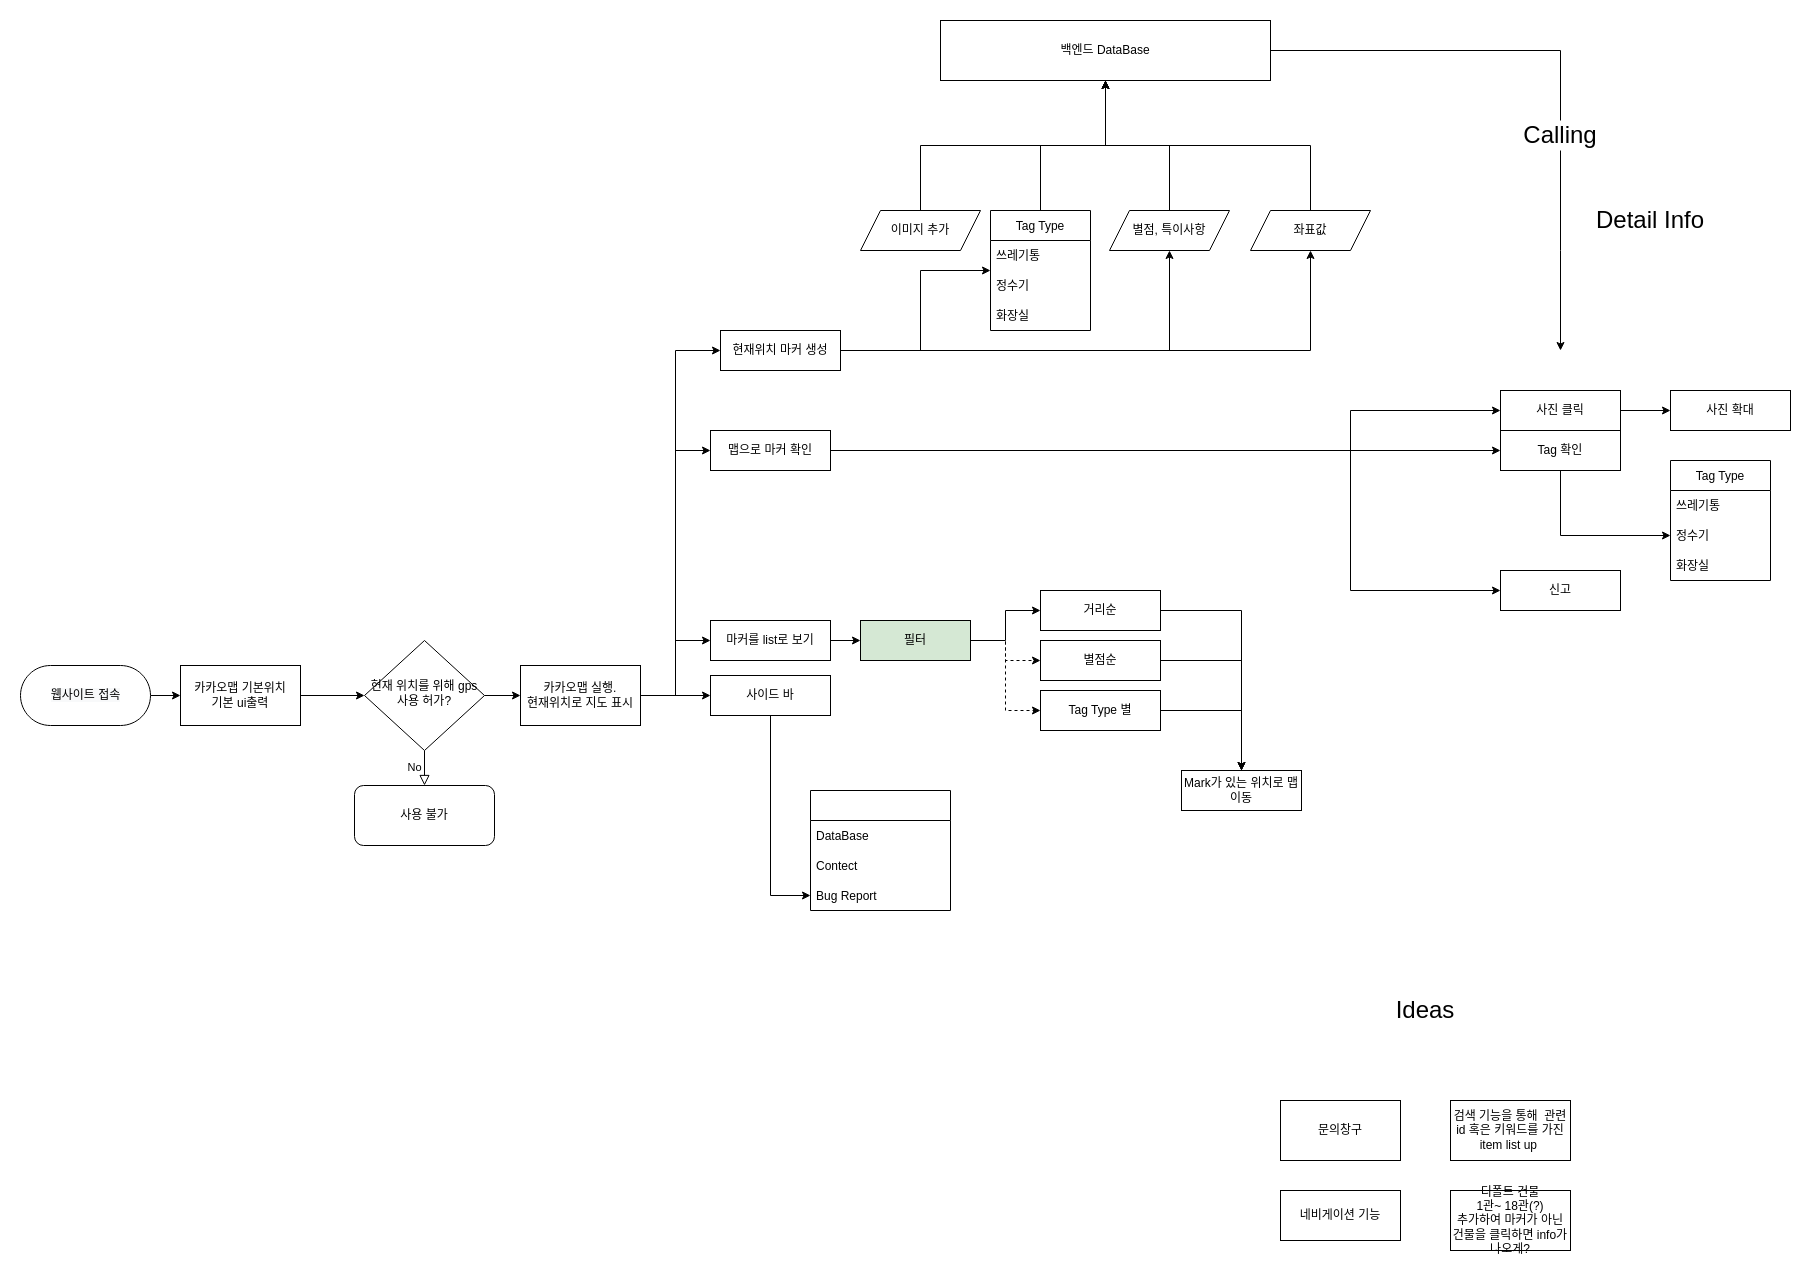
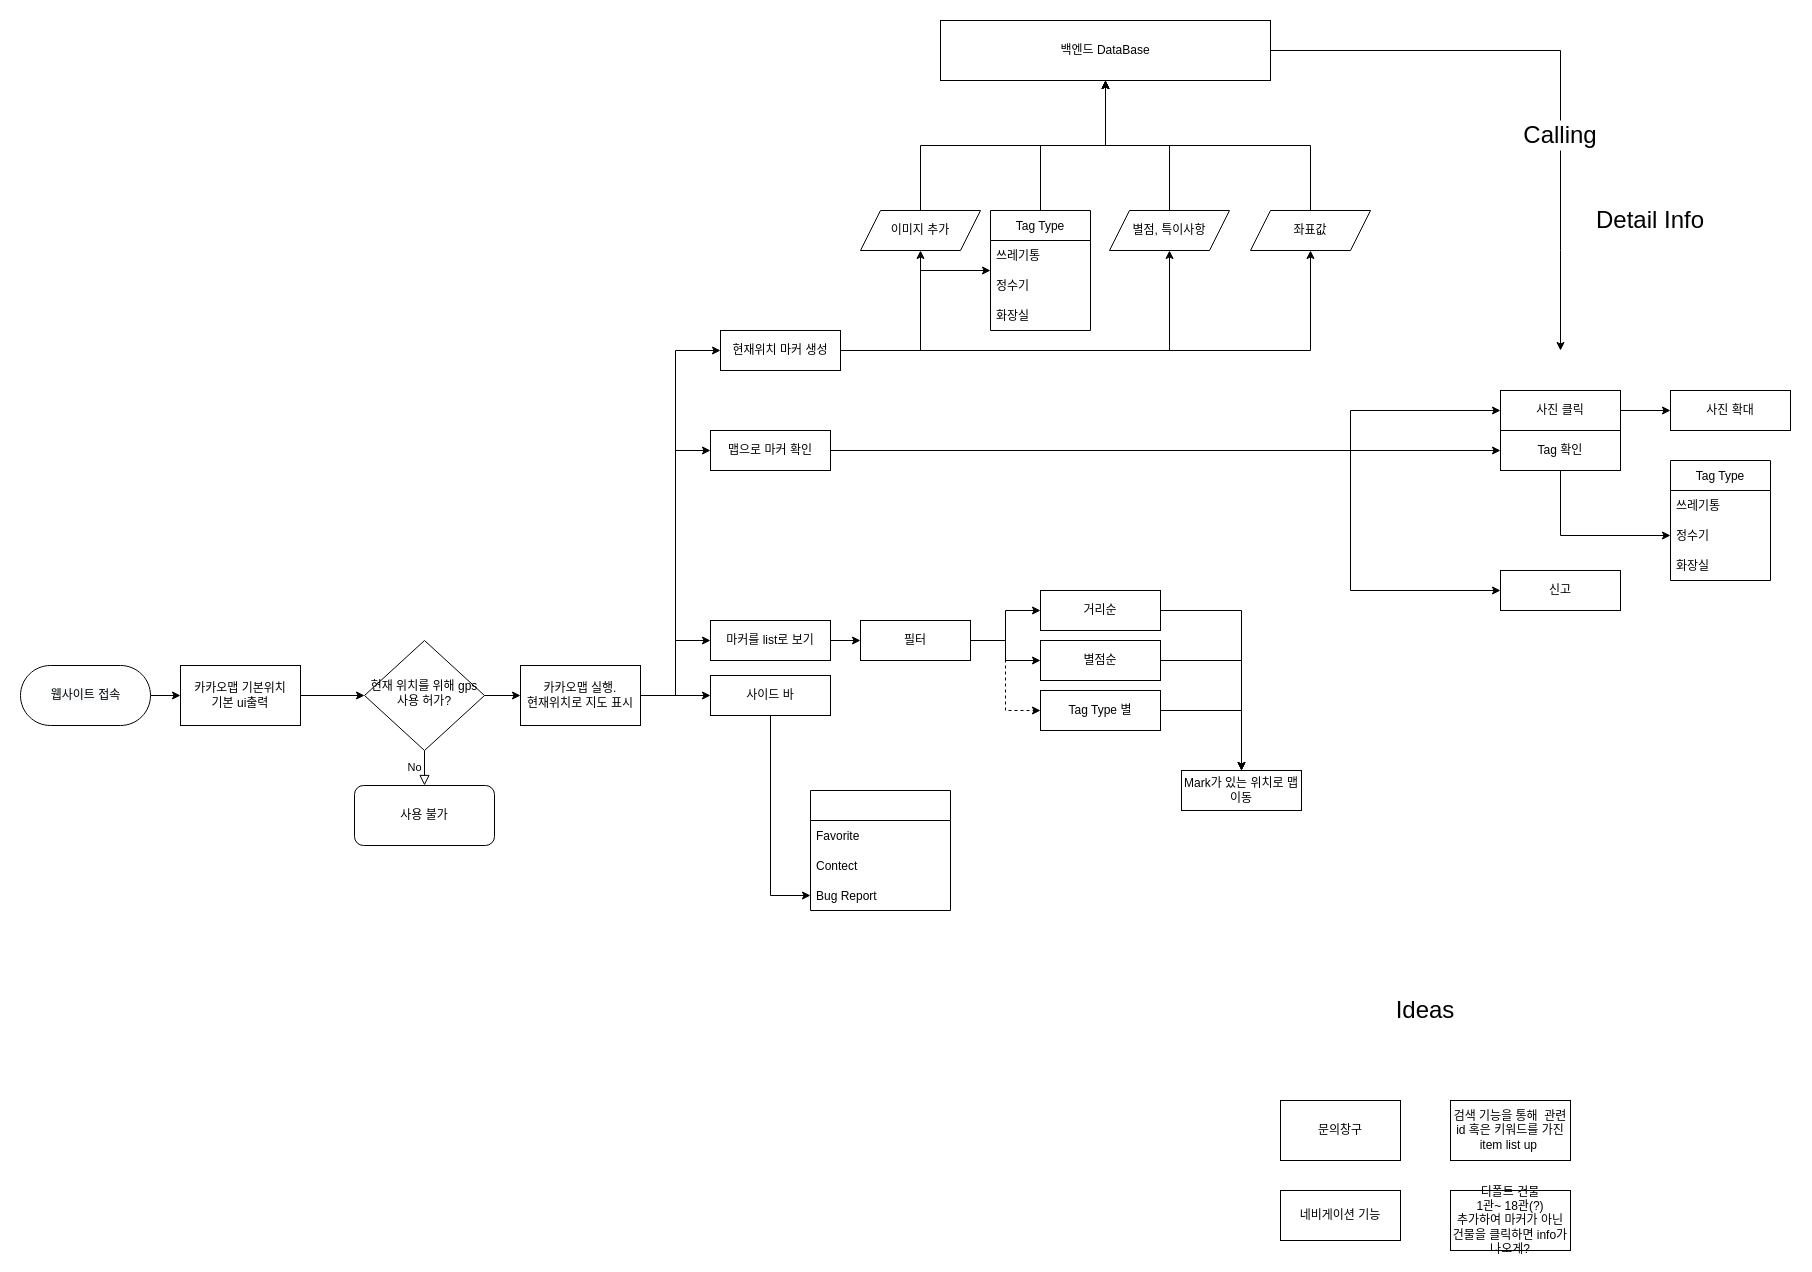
edge "현재위치 마커 생성" -> "이미지 추가": added
node "필터": fillcolor #d5e8d4 -> #ffffff
edge "필터" -> "별점순": style dashed -> solid
node "DataBase": label "DataBase" -> "Favorite"
